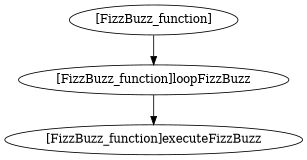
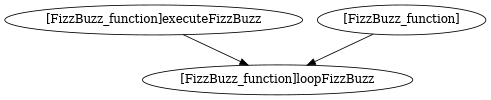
edge "[FizzBuzz_function]loopFizzBuzz" -> "[FizzBuzz_function]executeFizzBuzz": reversed
